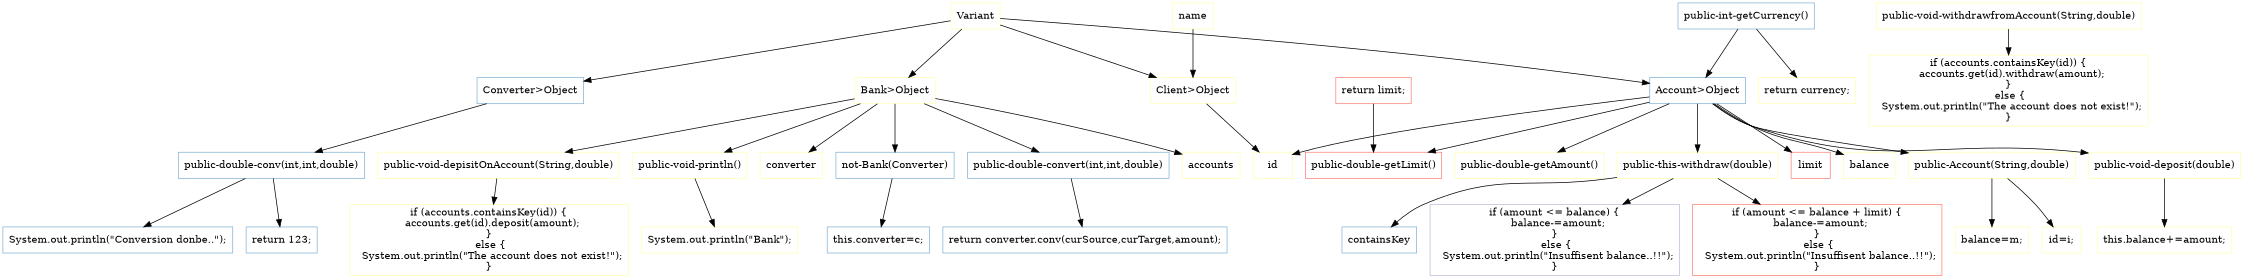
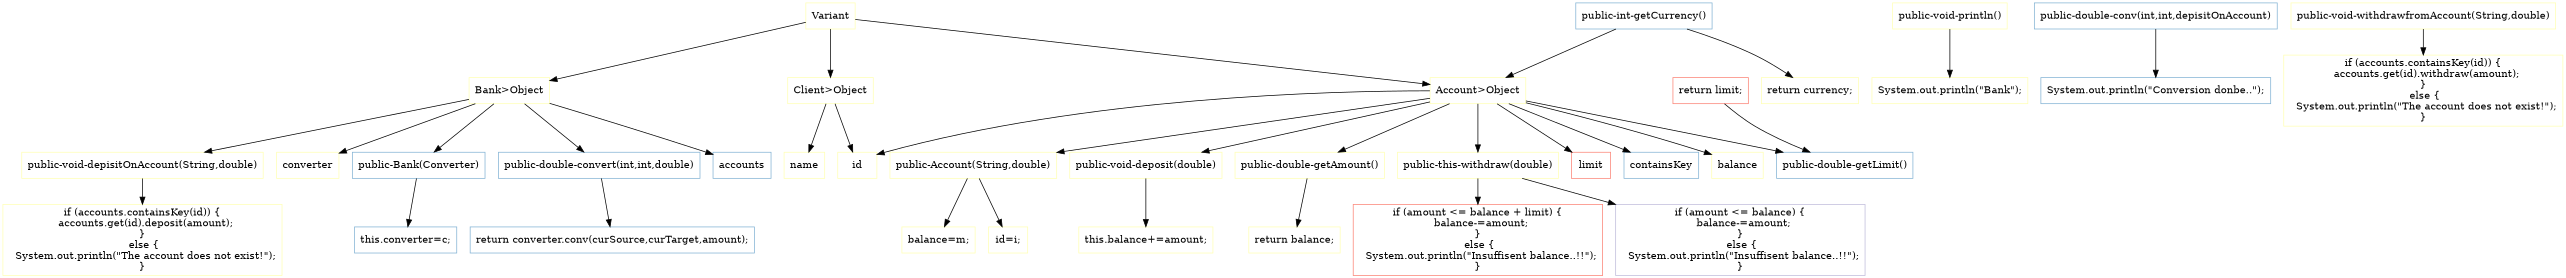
edge "name" -> "Client>Object": reversed
node "Converter>Object": removed
node "Account>Object": color #80b1d3 -> #ffffb3
edge "Bank>Object" -> "public-void-println()": removed
node "public-double-conv(int,int,double)": label "public-double-conv(int,int,double)" -> "public-double-conv(int,int,depisitOnAccount)"
node "not-Bank(Converter)": label "not-Bank(Converter)" -> "public-Bank(Converter)"
node "accounts": color #ffffb3 -> #80b1d3
node "public-double-getLimit()": color #fb8072 -> #80b1d3
edge "public-this-withdraw(double)" -> "containsKey": now "Account>Object" -> "containsKey"
node "return 123;": removed
node "return balance;": added
